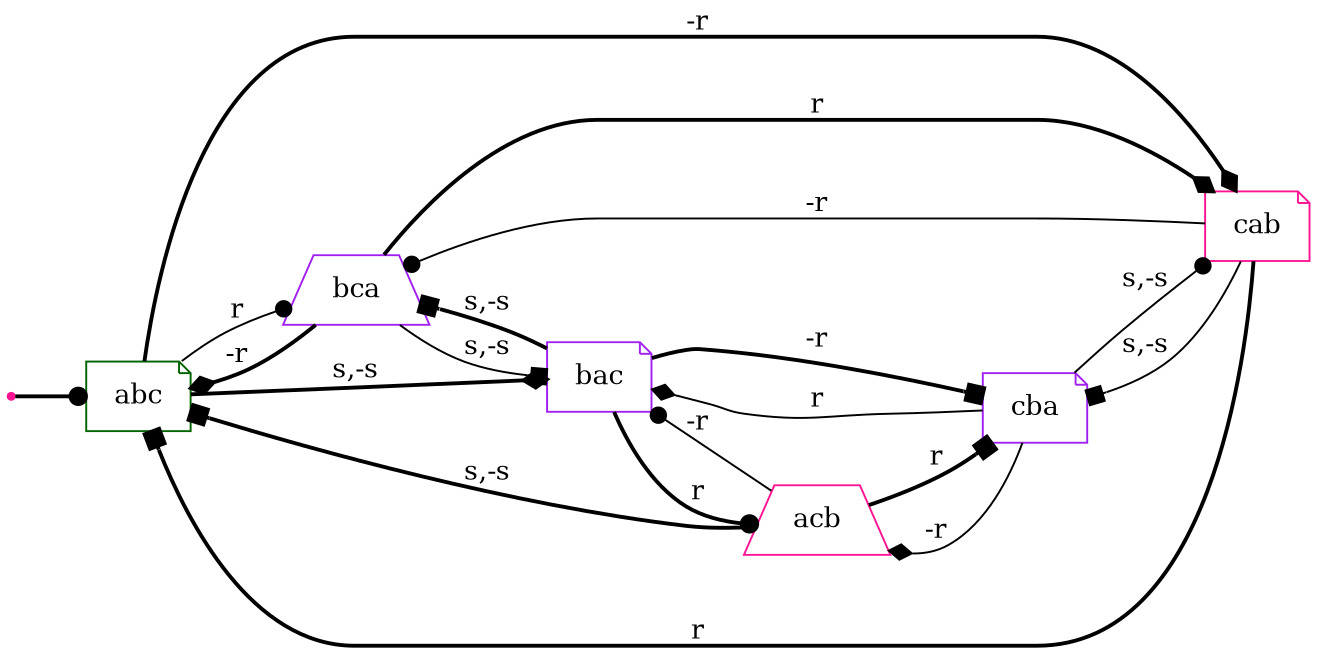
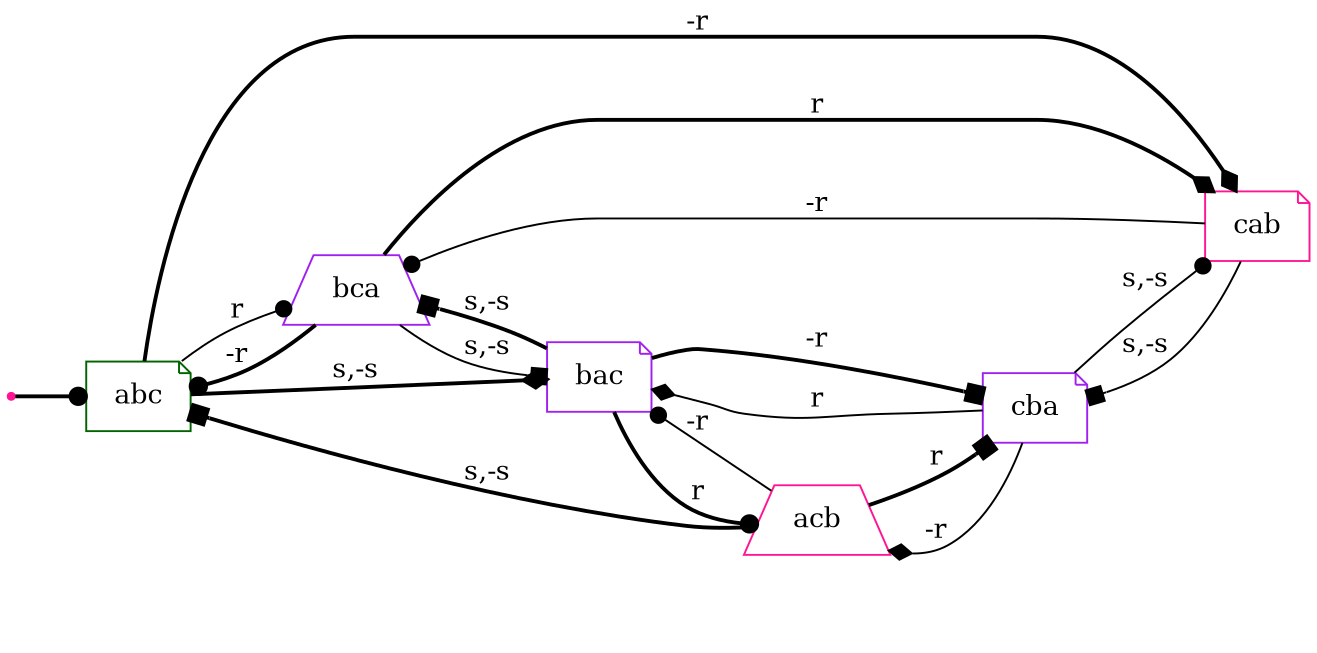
edge "bca" -> "abc": arrowhead diamond -> dot
edge "cab" -> "abc": removed, label "r"
